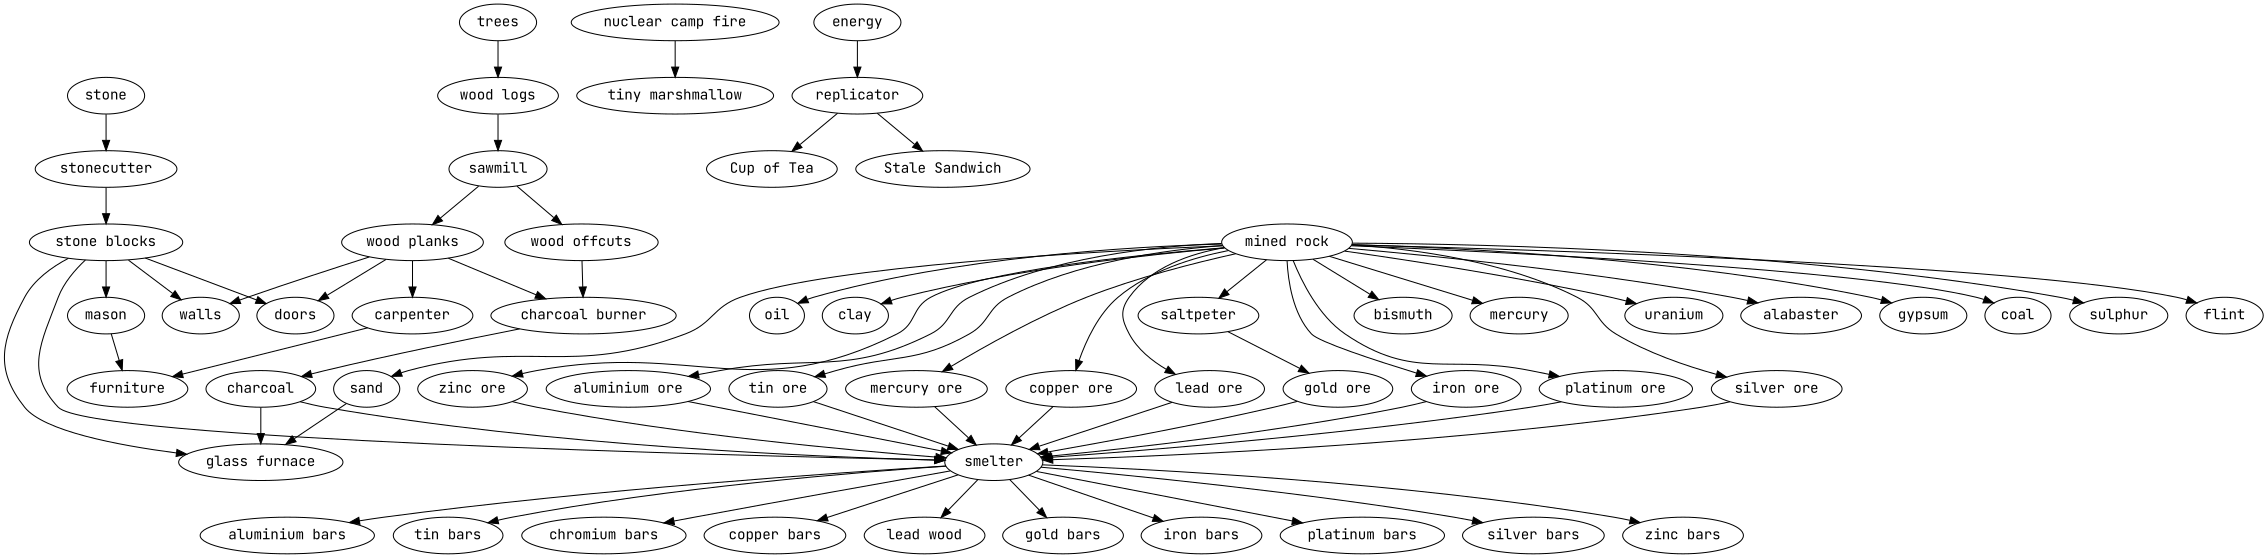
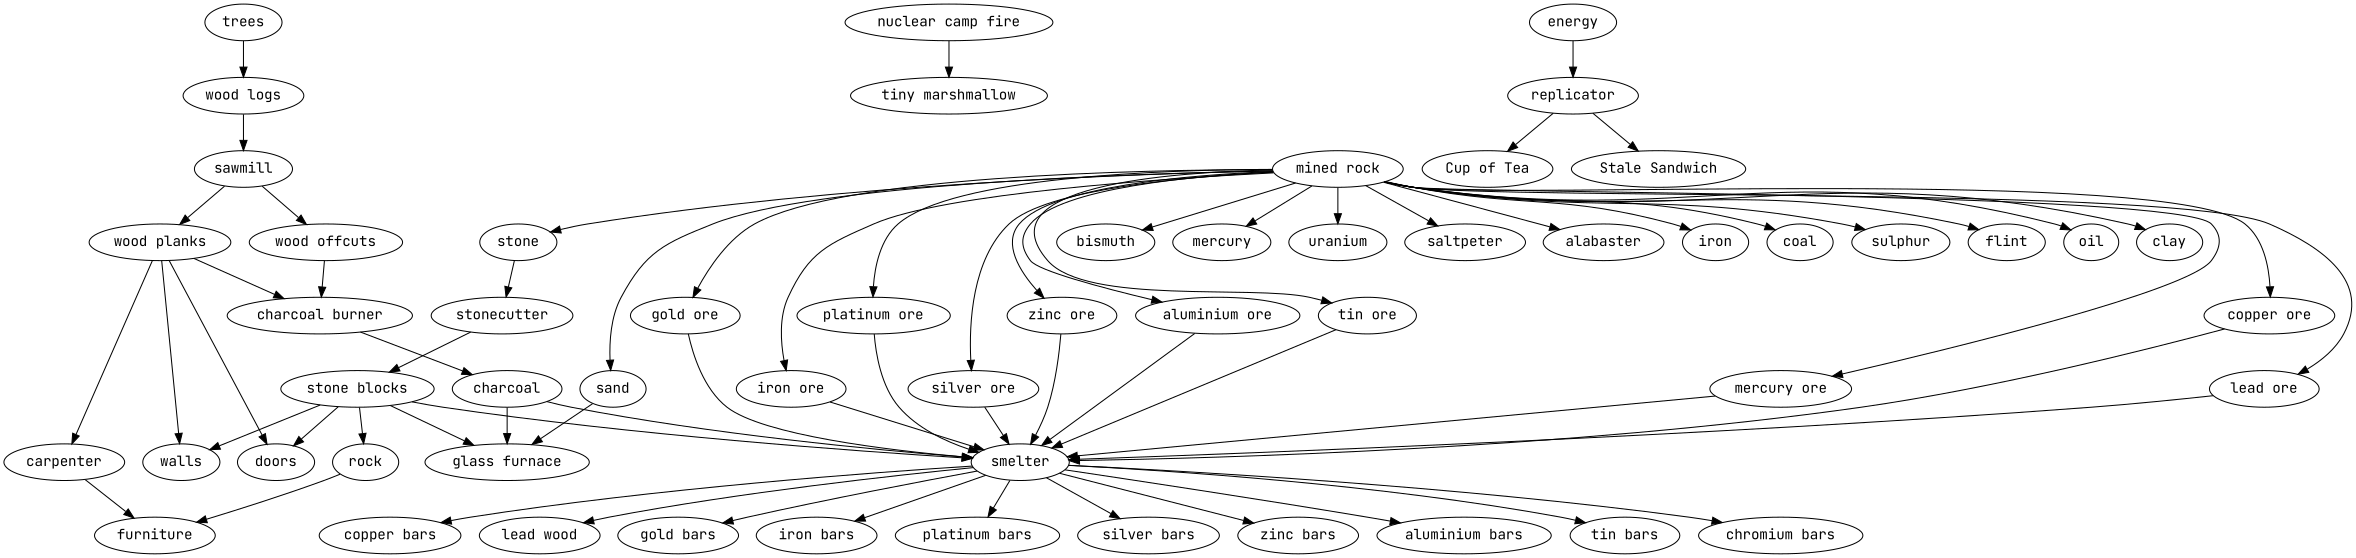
edge "mined rock" -> "stone": added
node "mason": label "mason" -> "rock"
node "gypsum": label "gypsum" -> "iron"
edge "saltpeter" -> "gold ore": now "mined rock" -> "gold ore"
